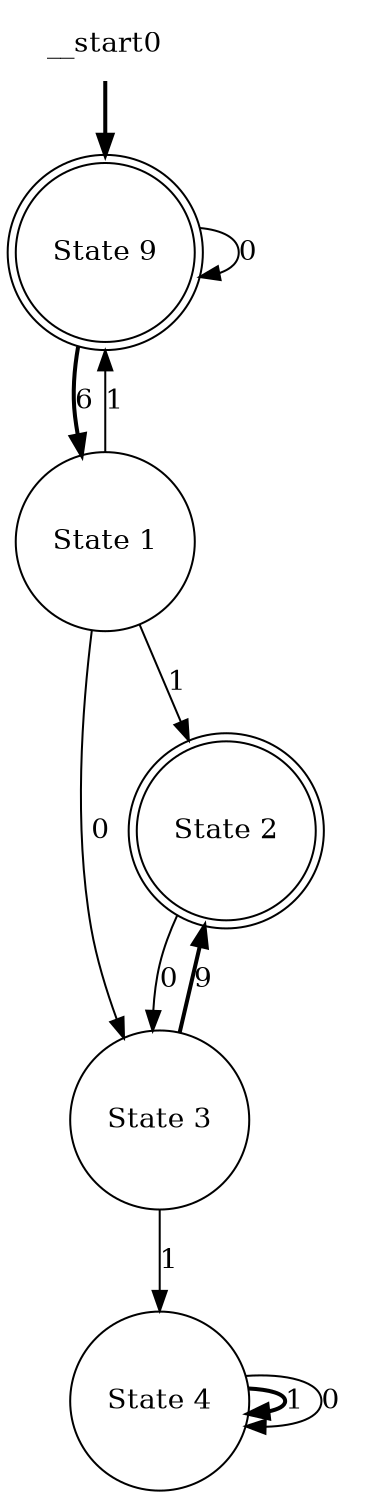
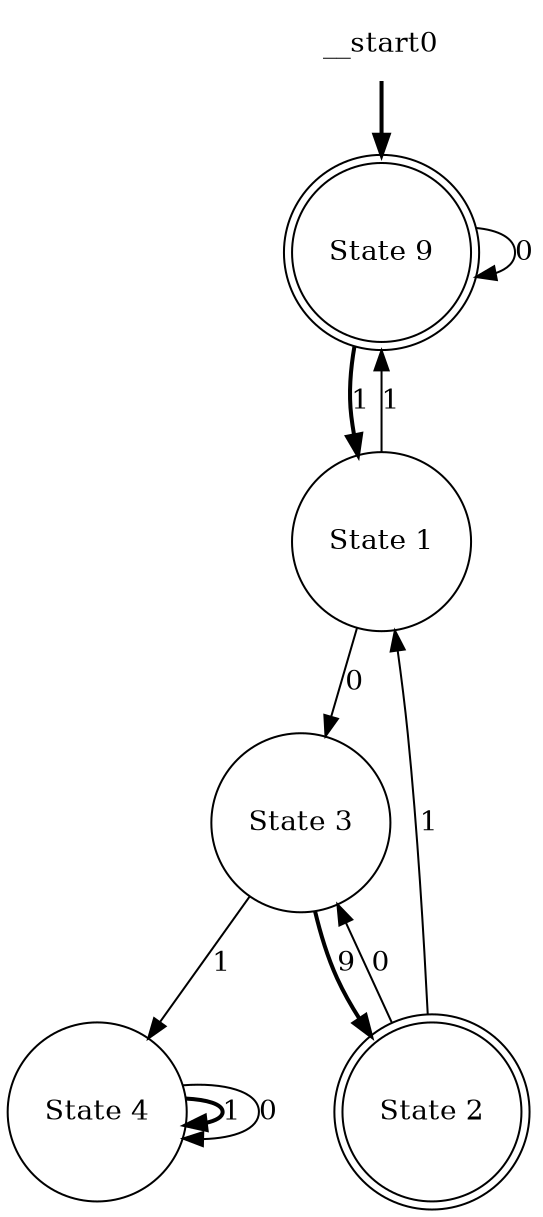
edge "State 9" -> "State 1": label "6" -> "1"
edge "State 1" -> "State 2": reversed
